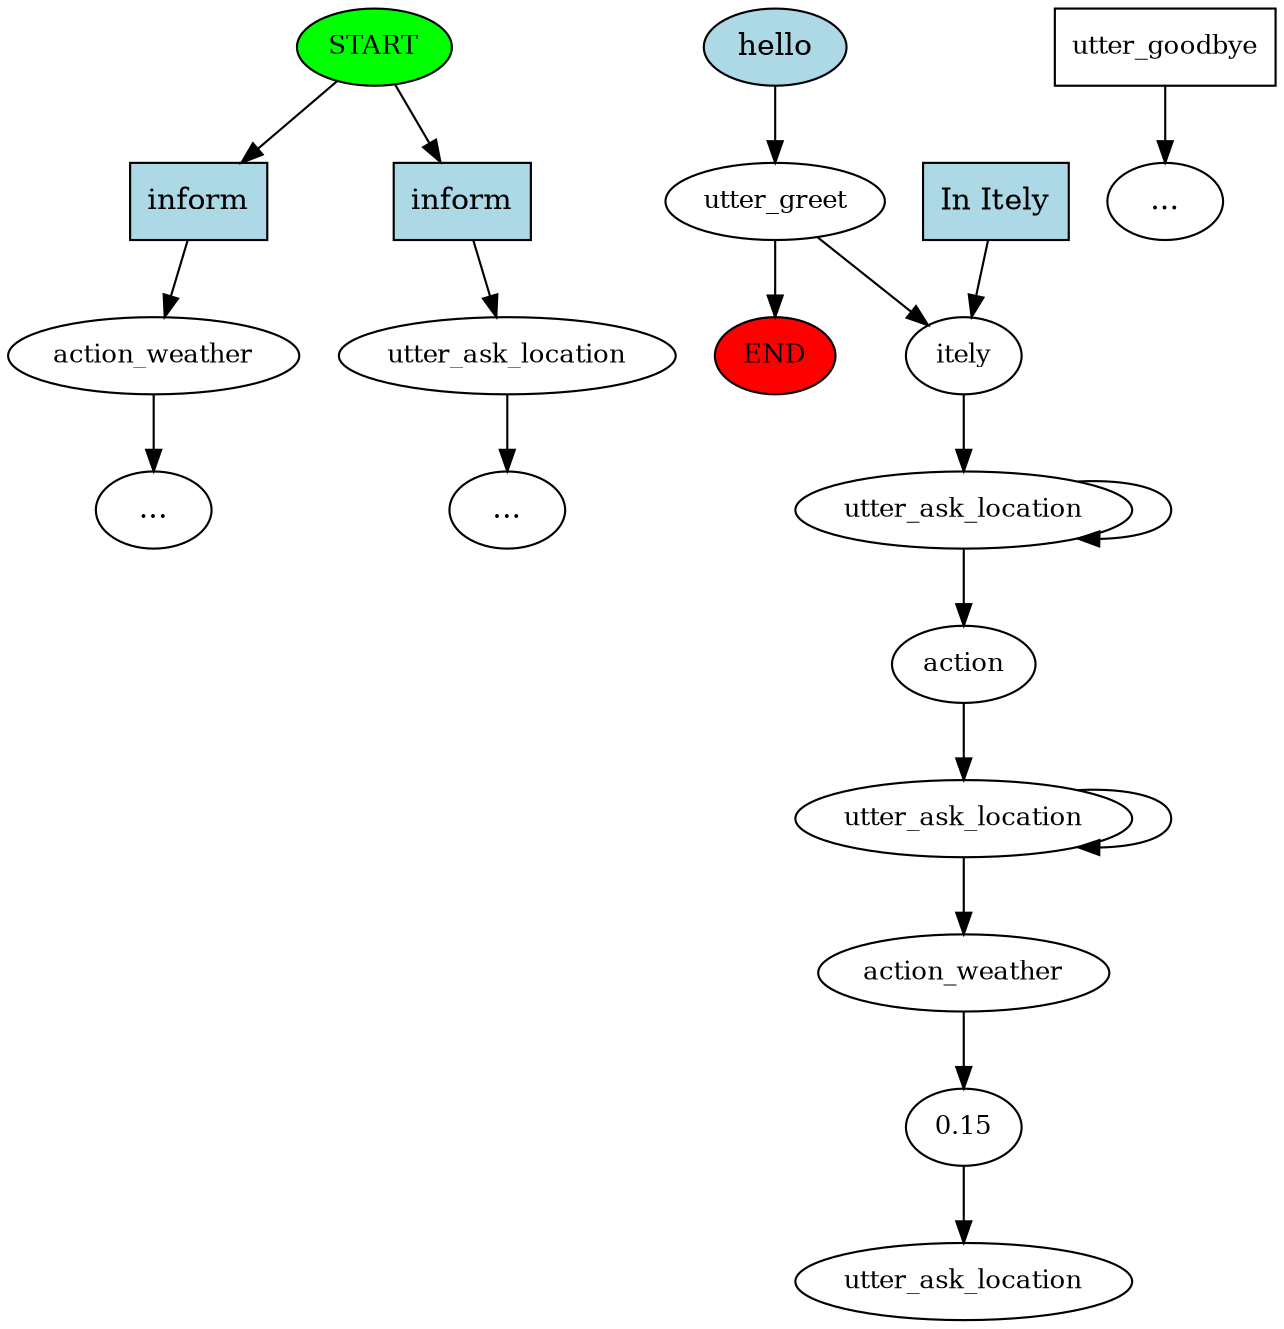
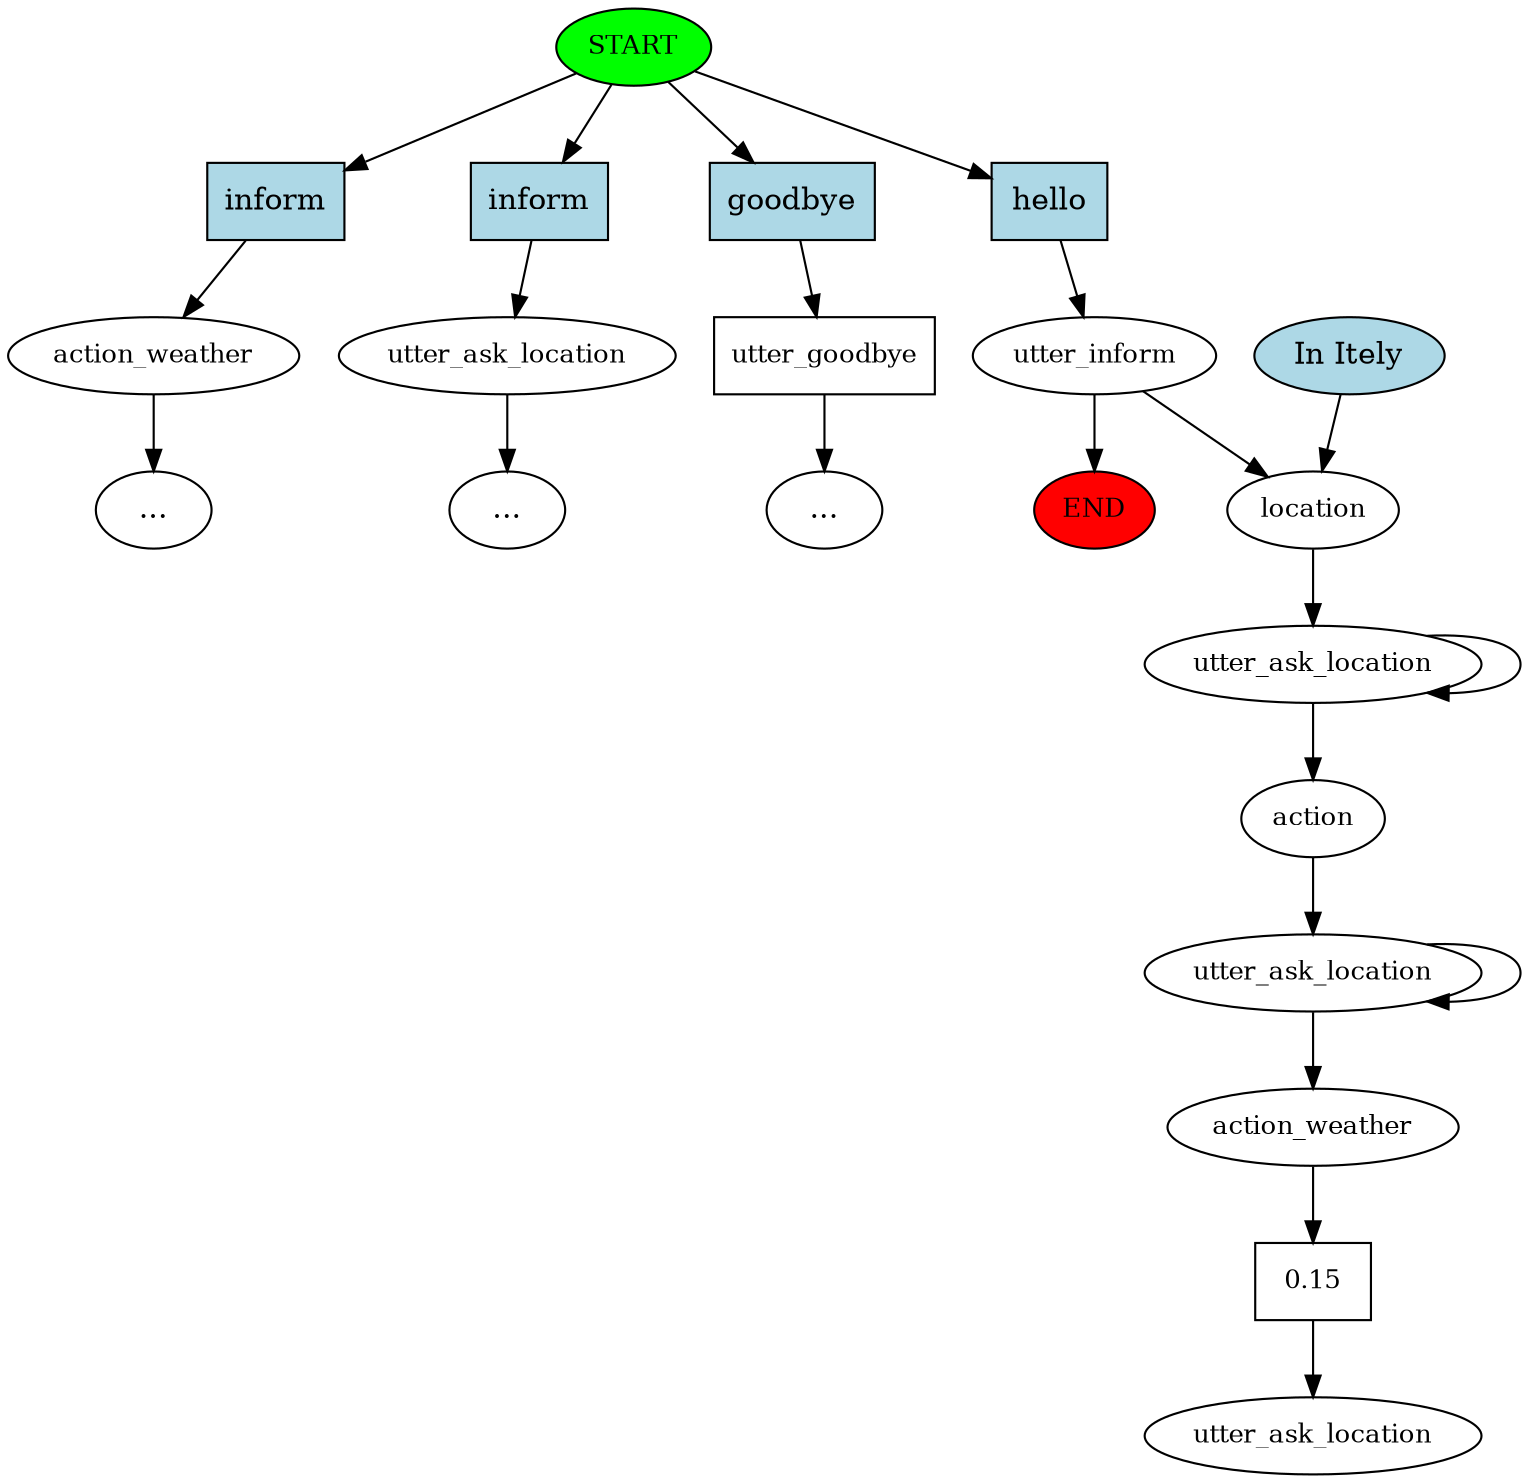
node "hello": shape ellipse -> box
edge "START" -> "hello": added
node "utter_greet": label "utter_greet" -> "utter_inform"
node "goodbye": added
node "In Itely": shape box -> ellipse
node "itely": label "itely" -> "location"
node "0.15": shape ellipse -> box
